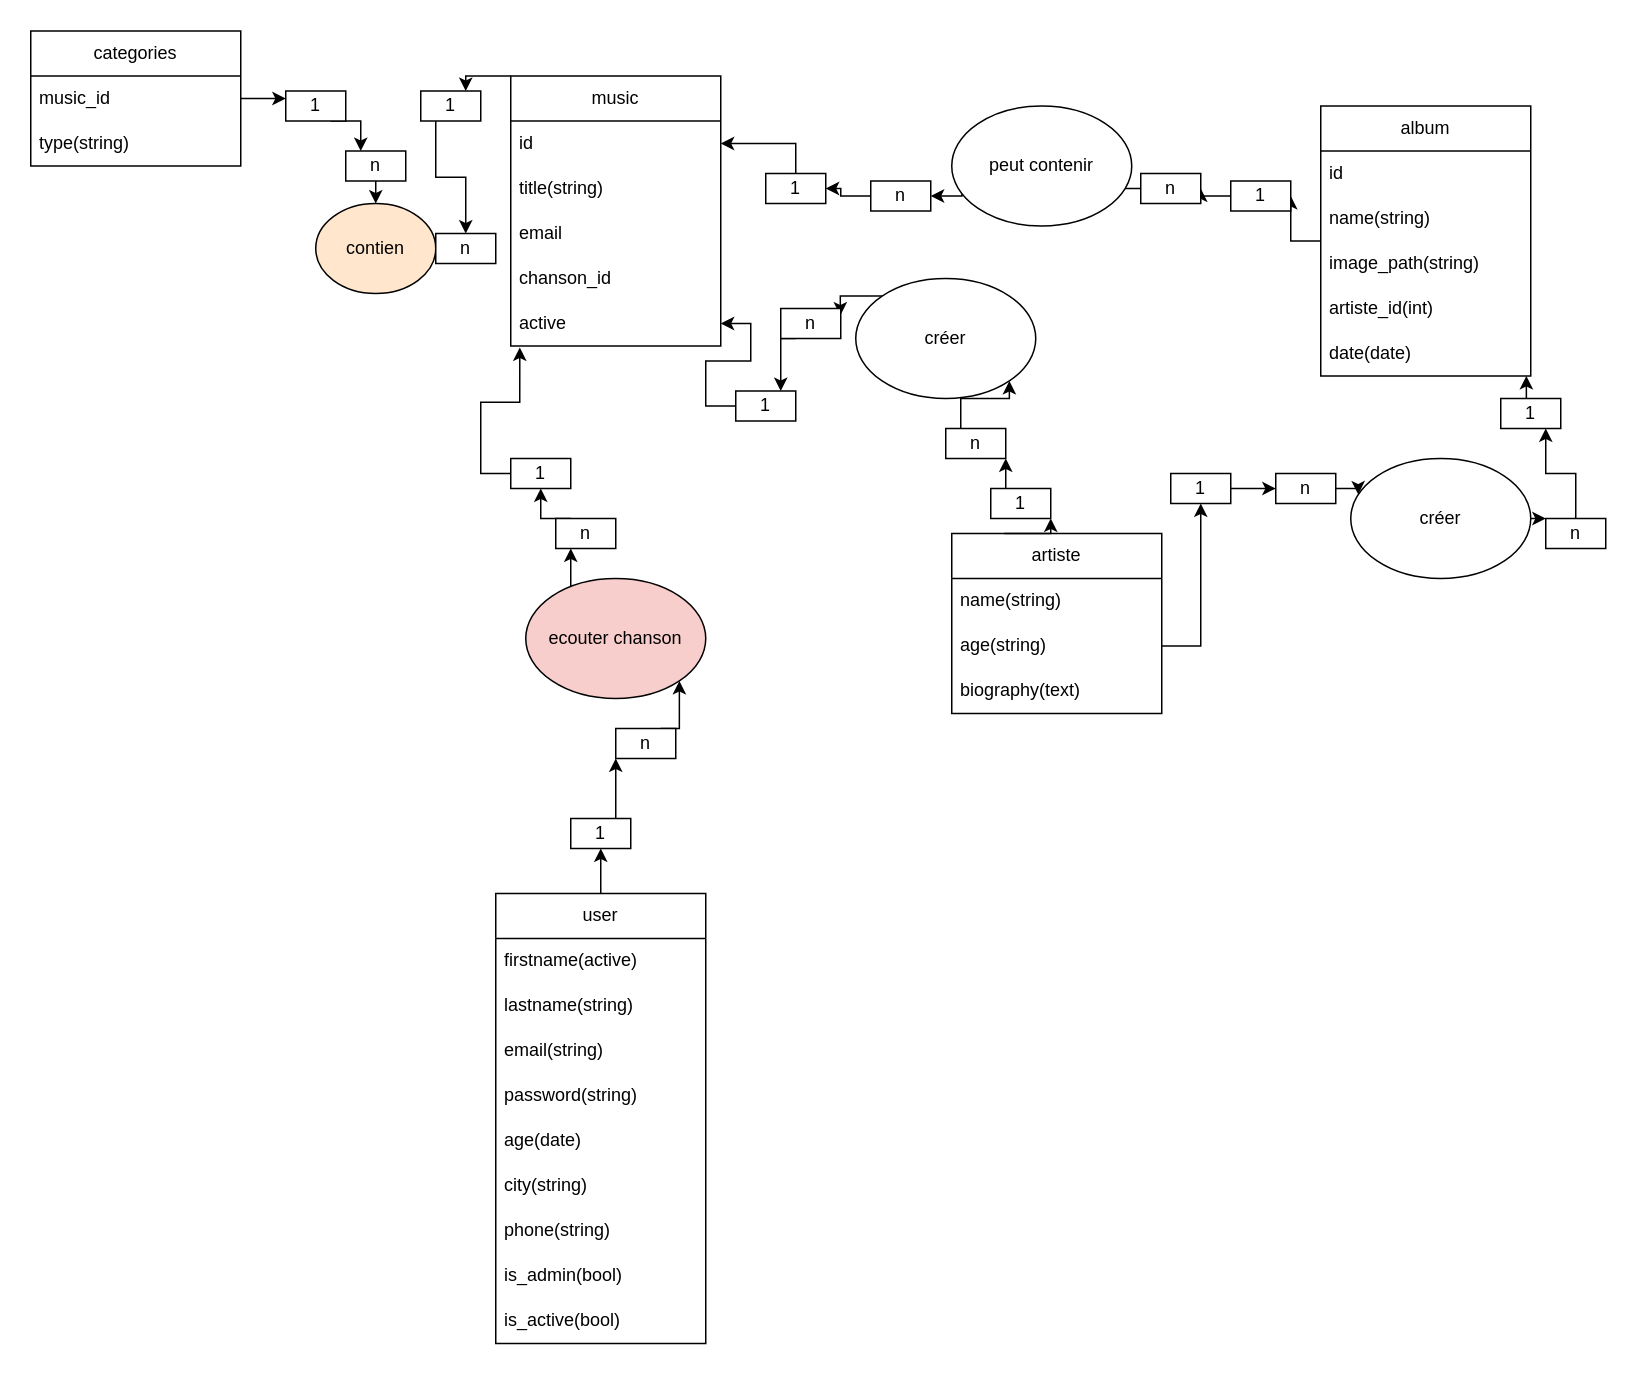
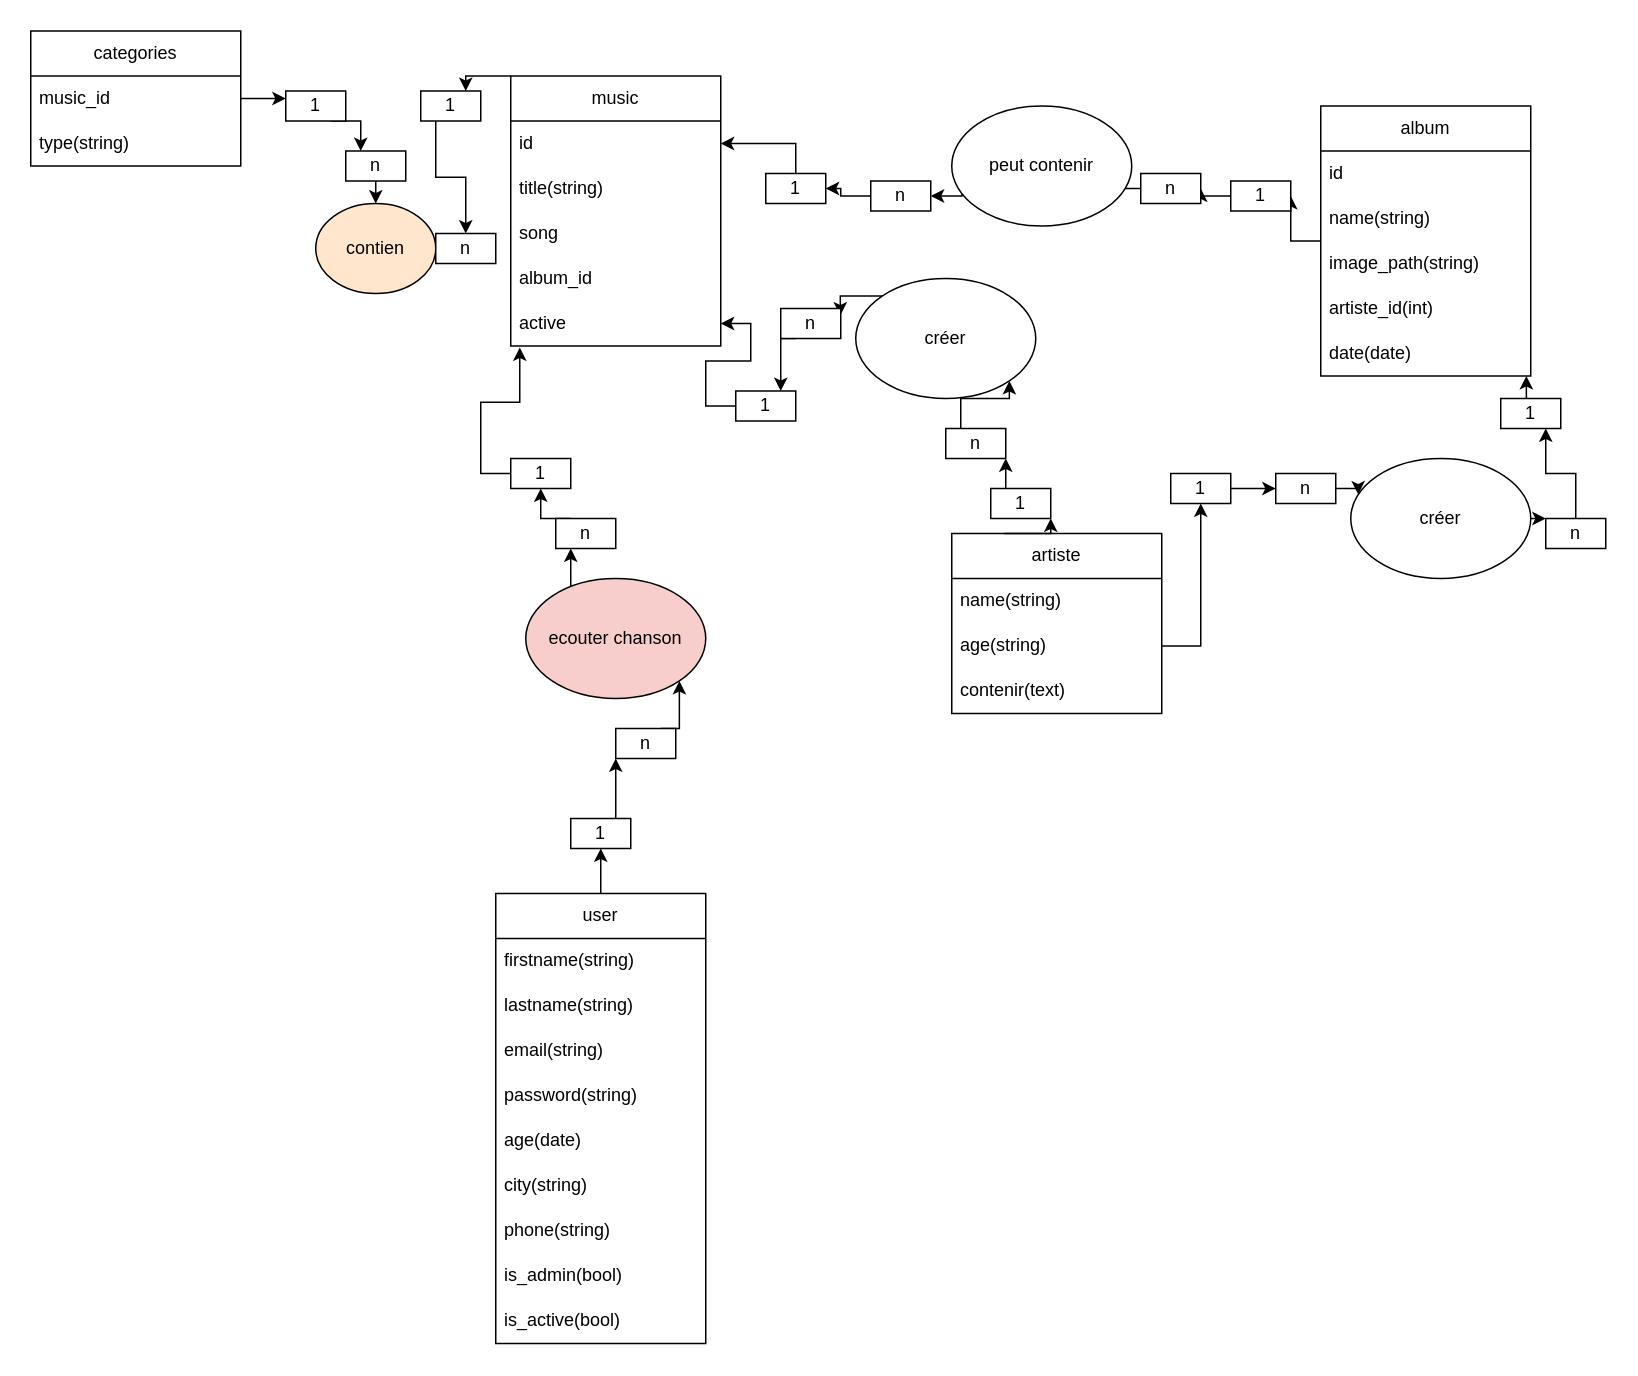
node "email": label "email" -> "song"
node "chanson_id": label "chanson_id" -> "album_id"
node "biography(text)": label "biography(text)" -> "contenir(text)"
node "firstname(active)": label "firstname(active)" -> "firstname(string)"
